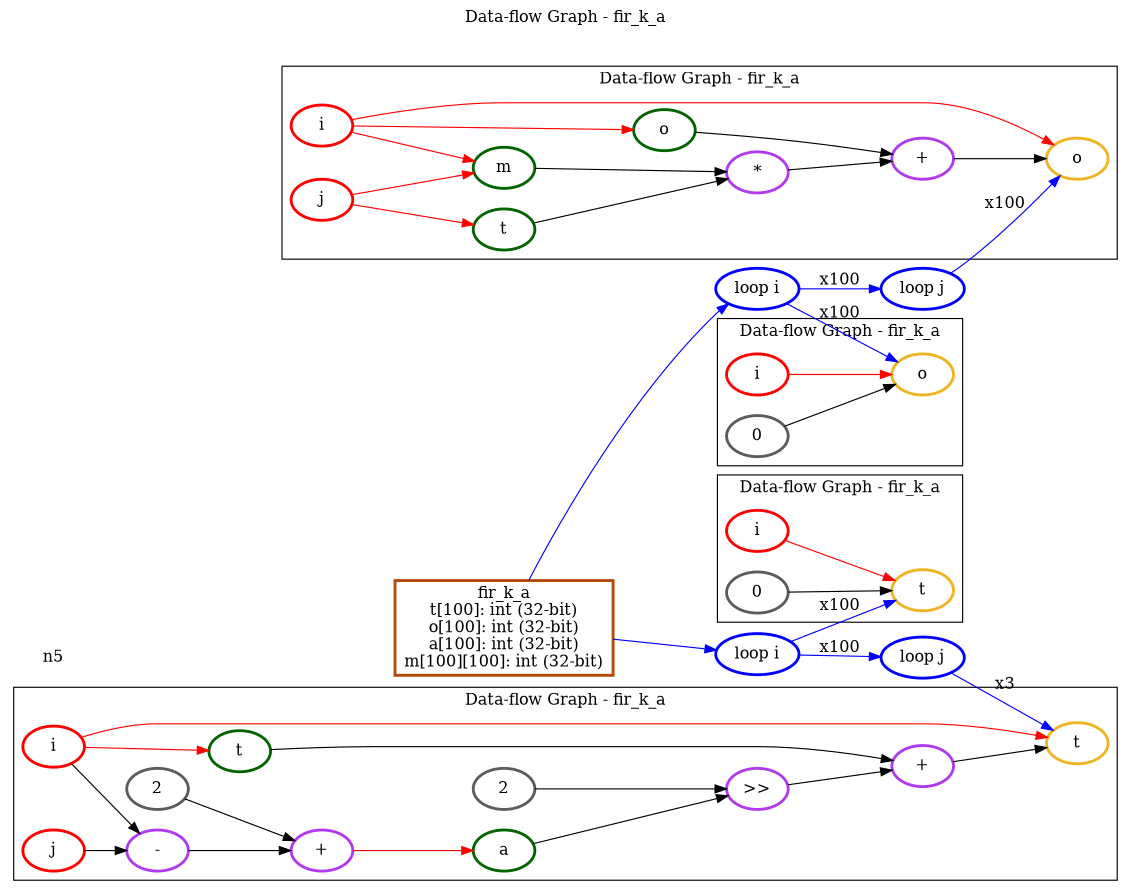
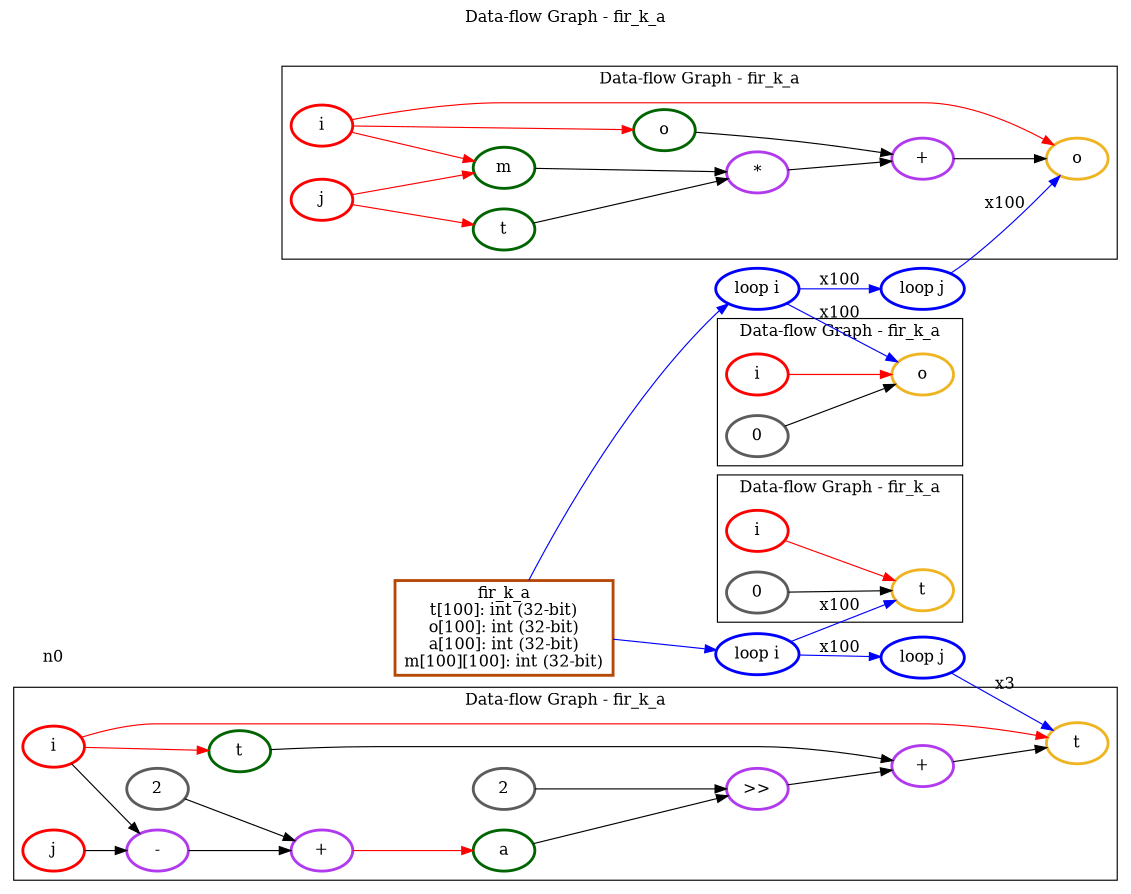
node "n5": label "n5" -> "n0"
